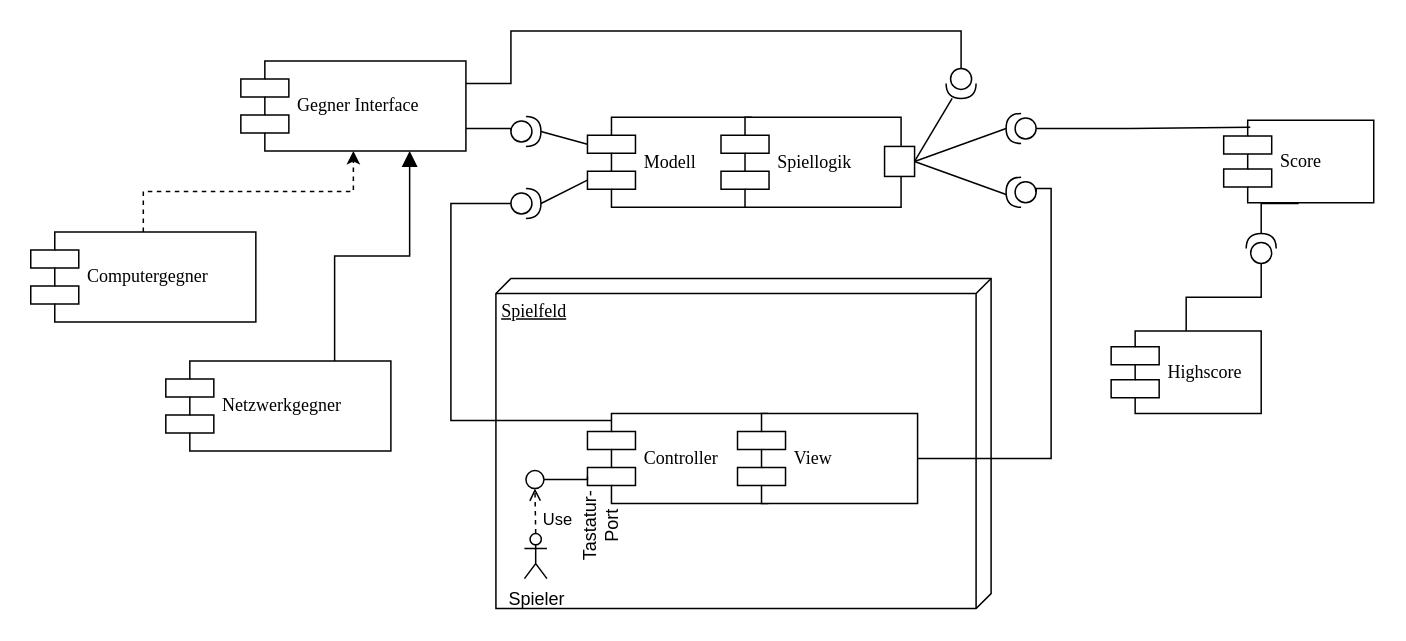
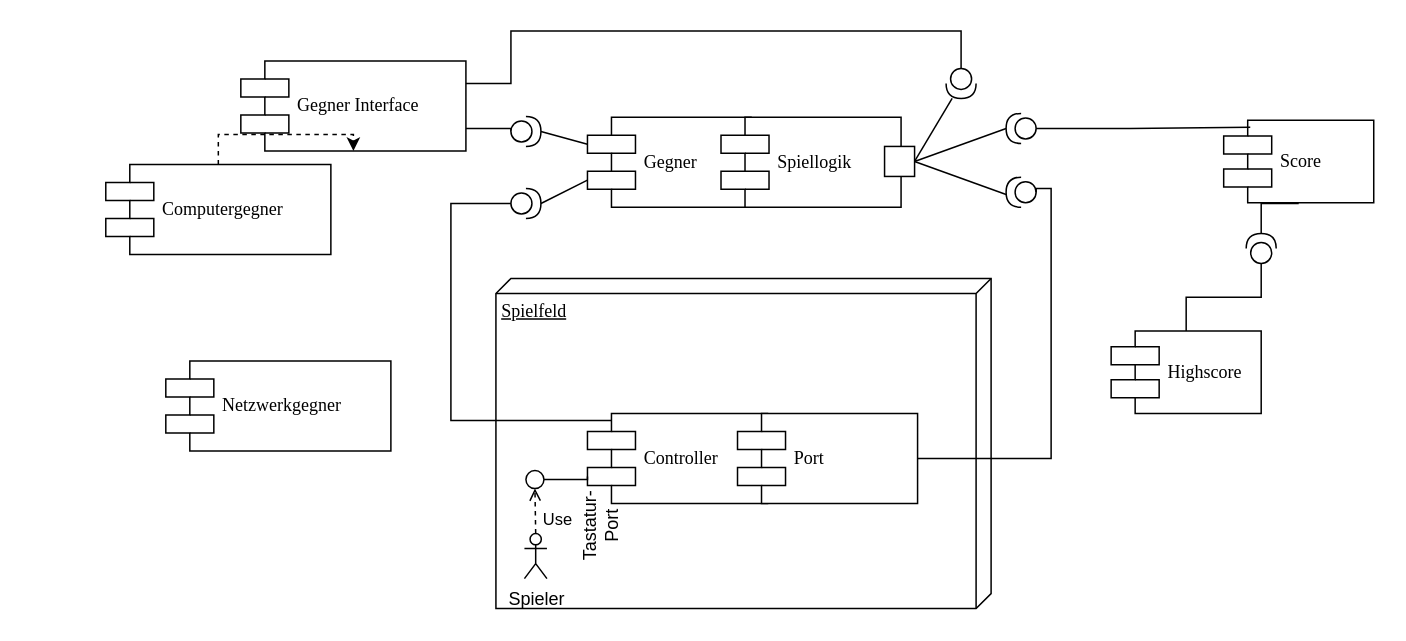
node "Modell": label "Modell" -> "Gegner"
edge "Netzwerkgegner" -> "Gegner Interface": removed
node "Computergegner": moved (143, 277) -> (218, 209)
node "View": label "View" -> "Port"
